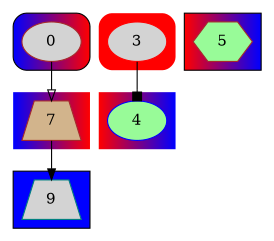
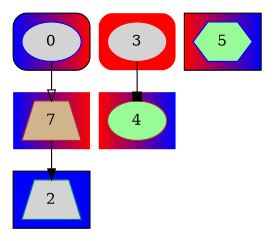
node "0": color brown -> blue
node "5": color brown -> blue
node "4": color blue -> brown
node "9": label "9" -> "2"
